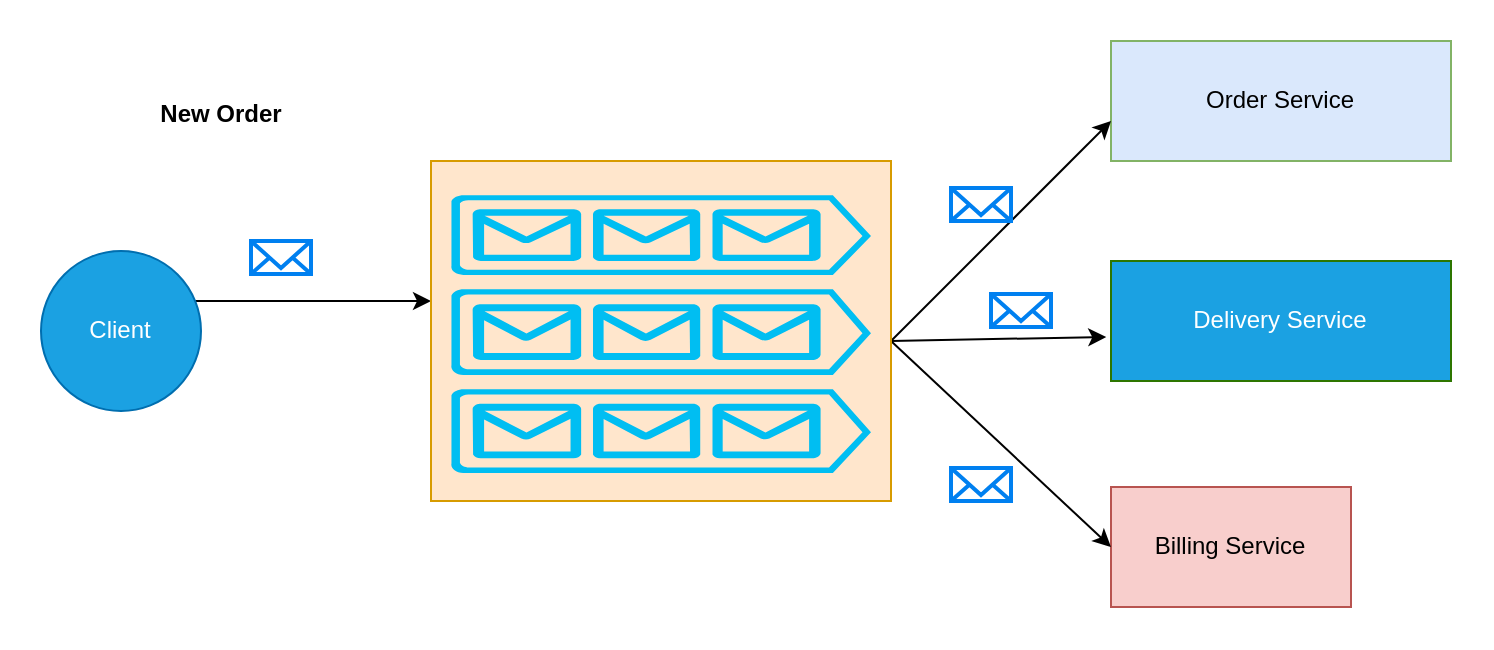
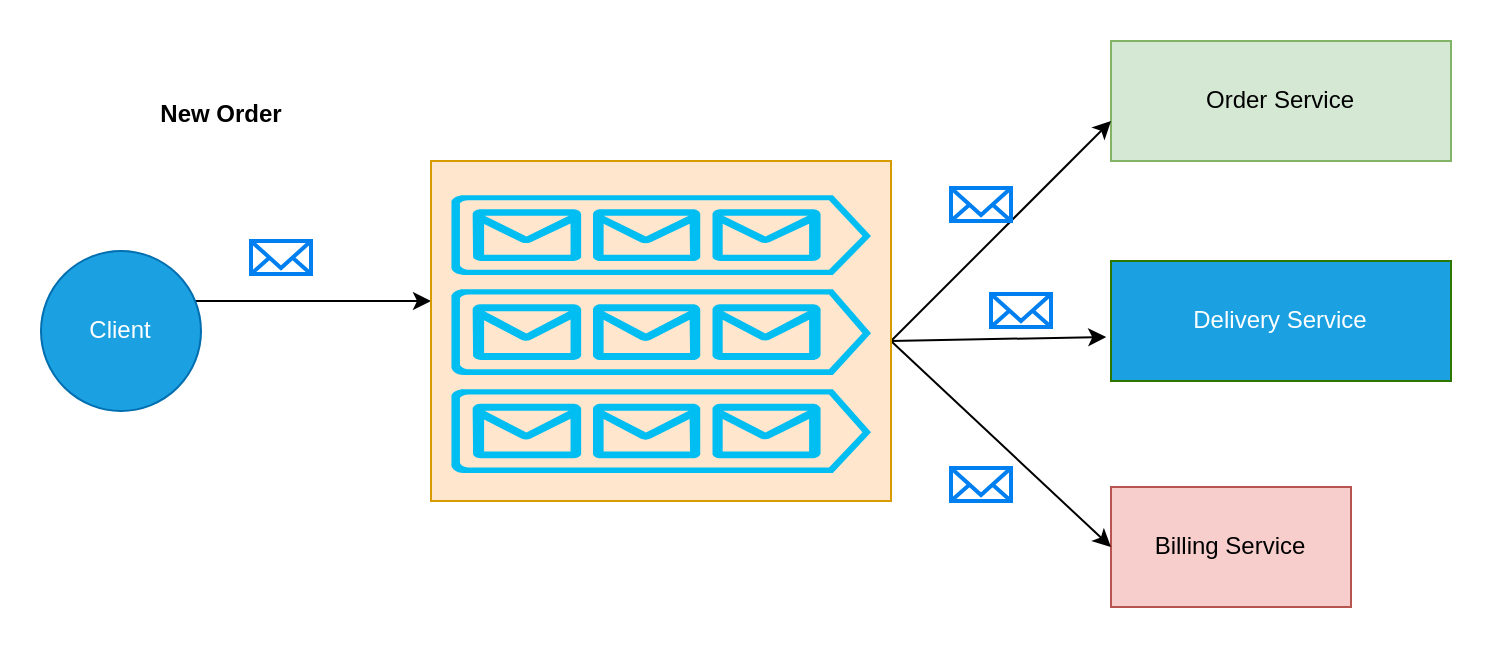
node "Order Service": fillcolor #dae8fc -> #d5e8d4
